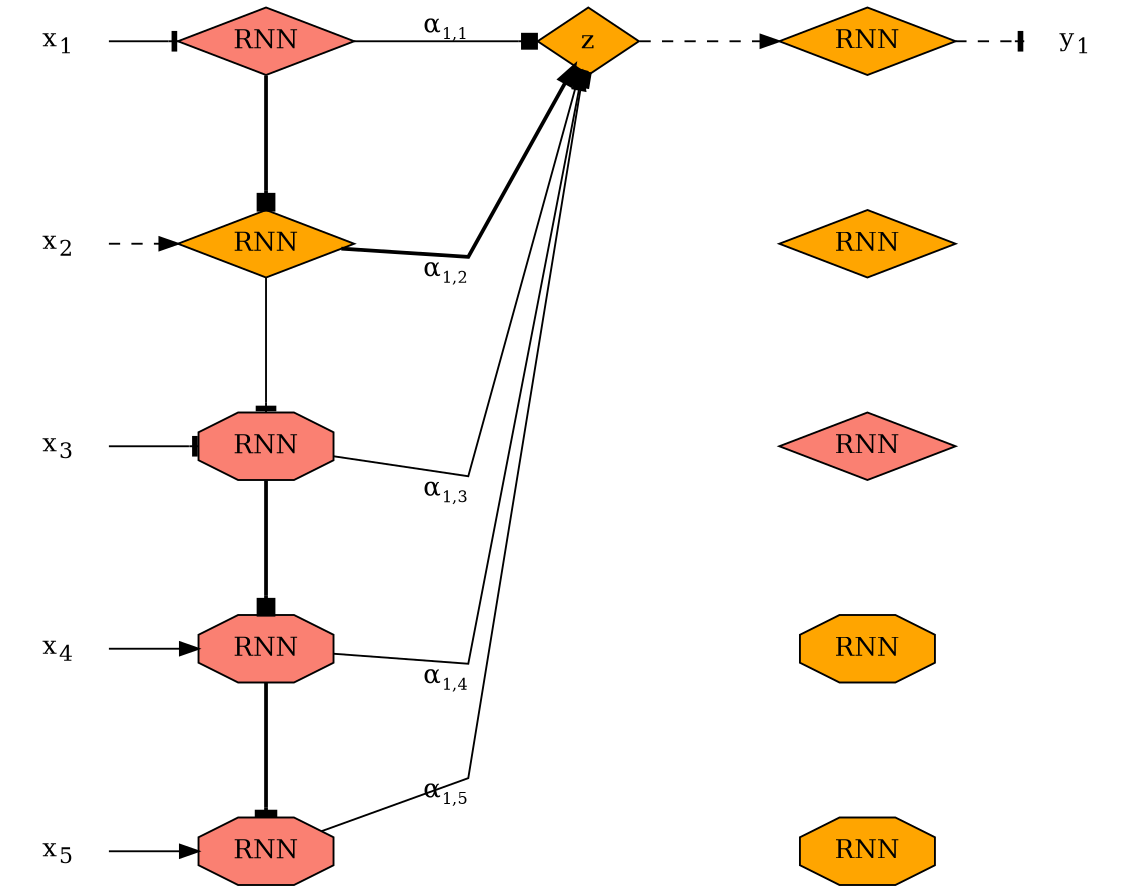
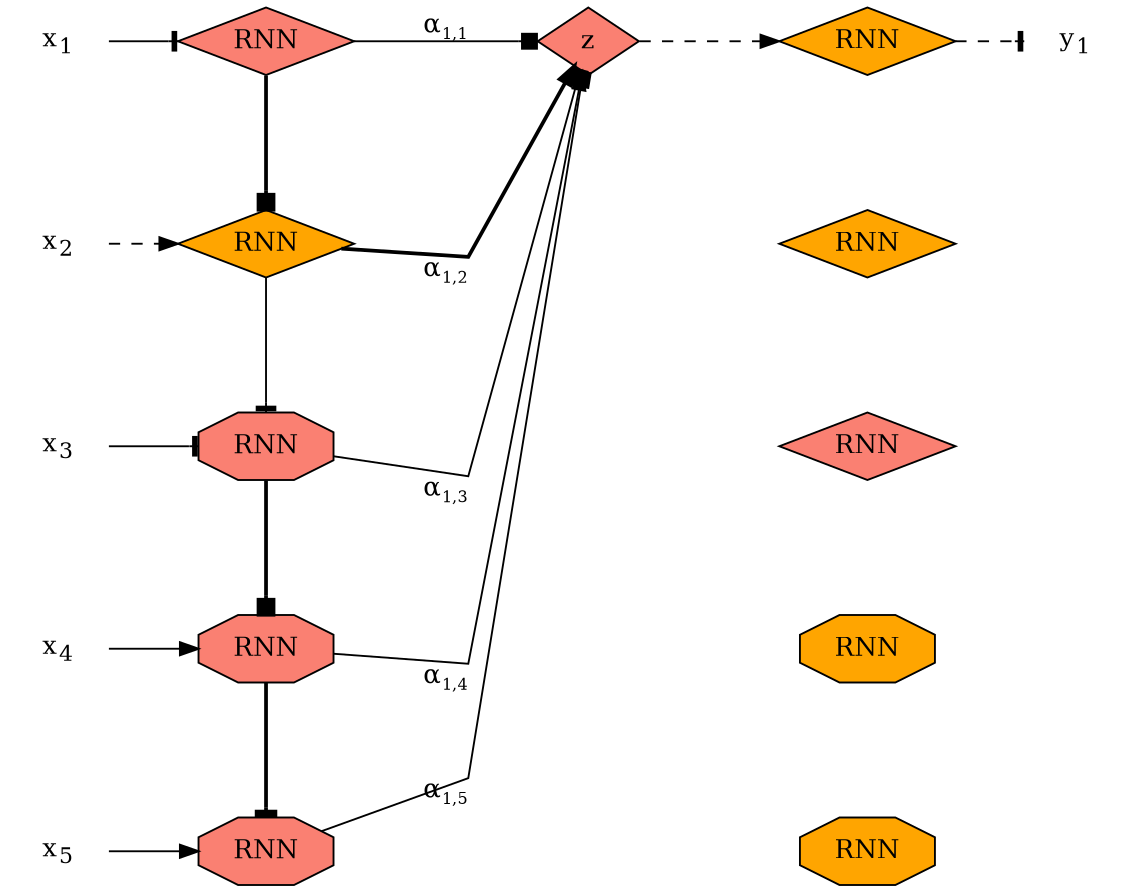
node "z": fillcolor orange -> salmon
